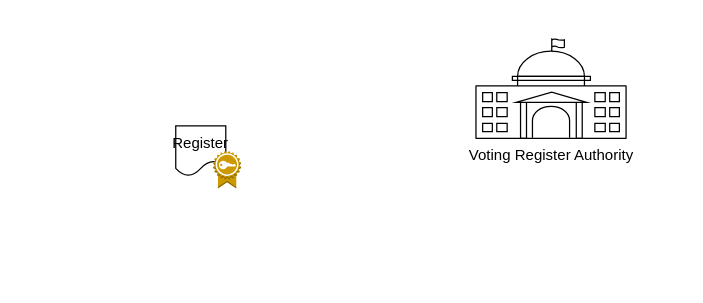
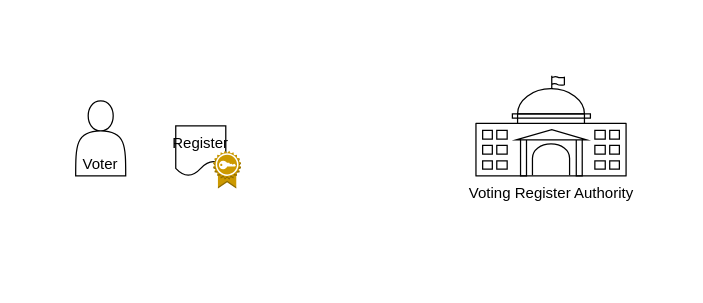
node "Voting Register Authority": moved (551, 88) -> (551, 126)
node "Voter": added
